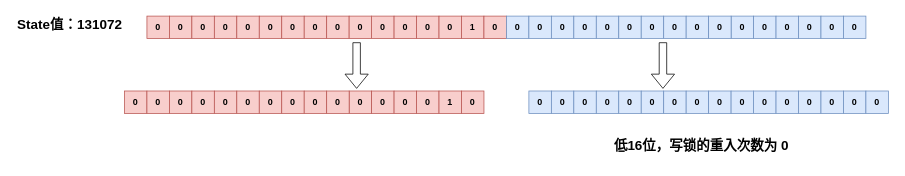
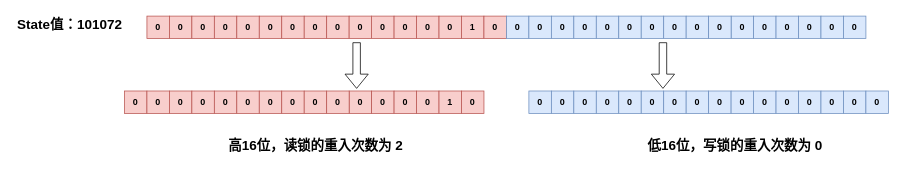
node "State值：131072": label "State值：131072" -> "State值：101072"
node "高16位，读锁的重入次数为 2": added
node "低16位，写锁的重入次数为 0": moved (709, 148) -> (743, 148)
